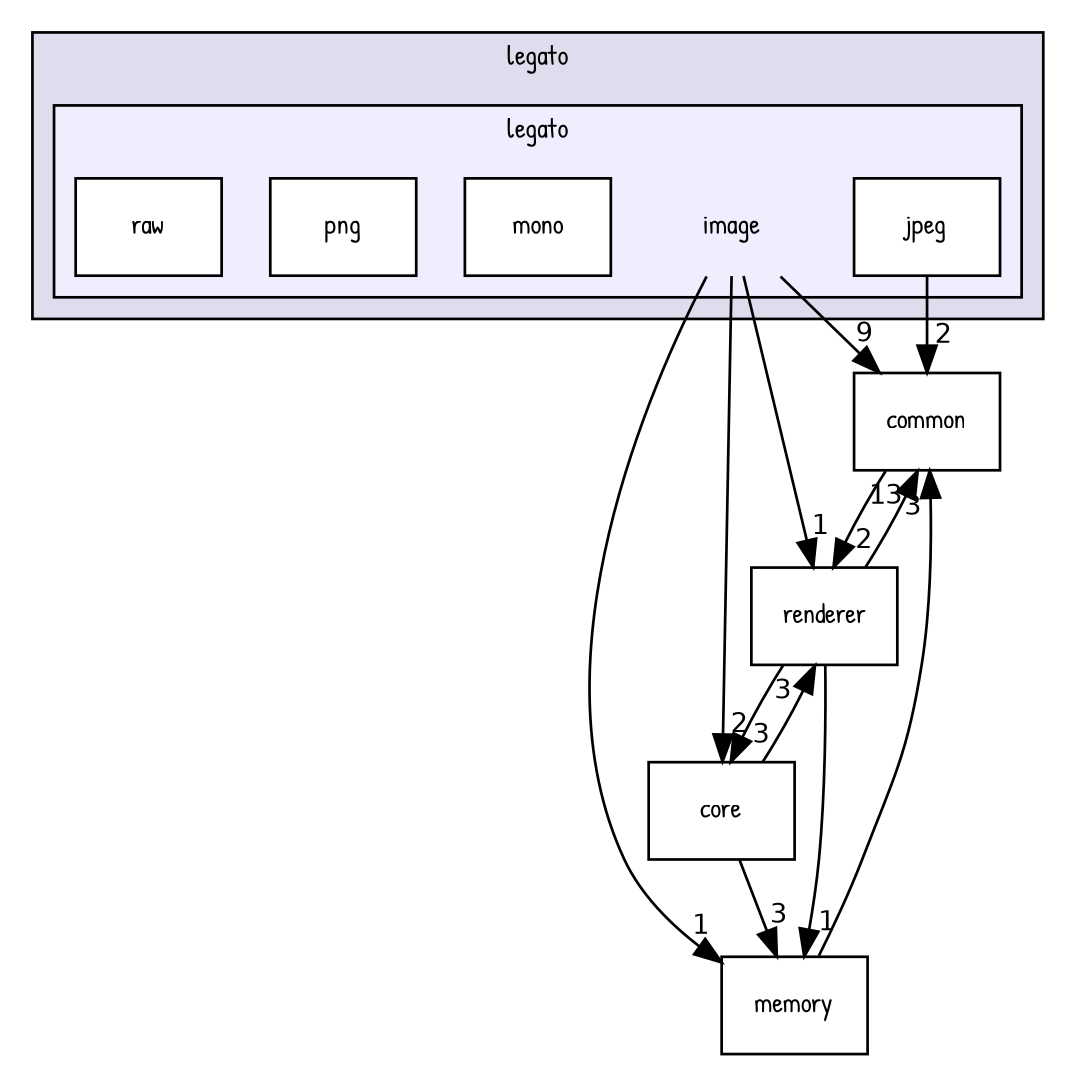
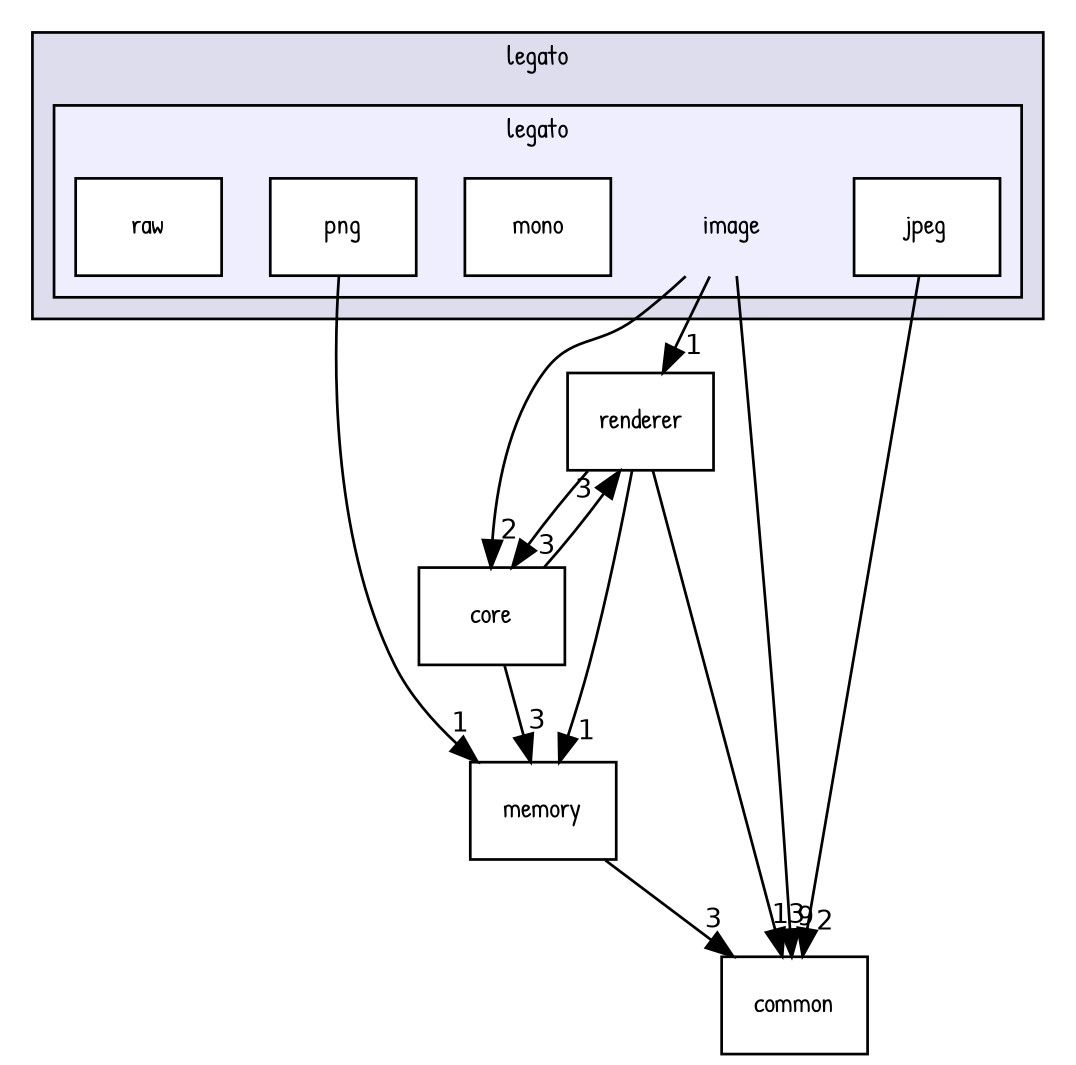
edge "common" -> "renderer": removed
edge "image" -> "memory": now "png" -> "memory"
